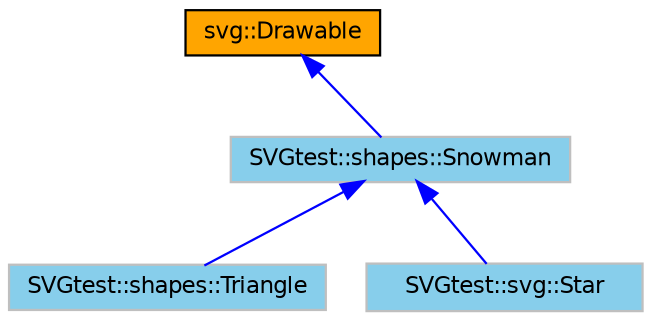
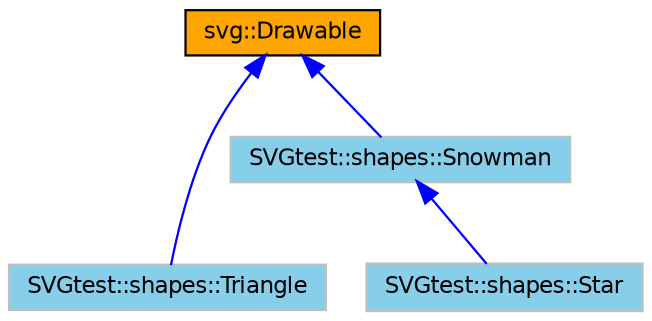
edge "SVGtest::shapes::Triangle" -> "SVGtest::shapes::Snowman": now "SVGtest::shapes::Triangle" -> "svg::Drawable"
node "SVGtest::svg::Star": label "SVGtest::svg::Star" -> "SVGtest::shapes::Star"
